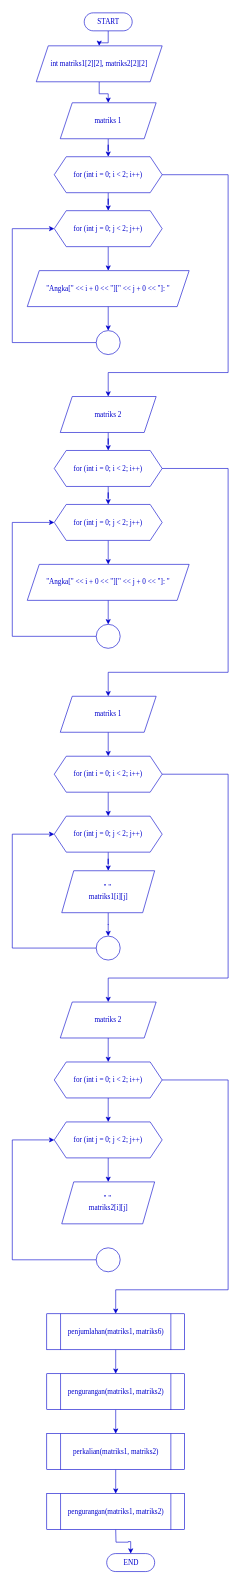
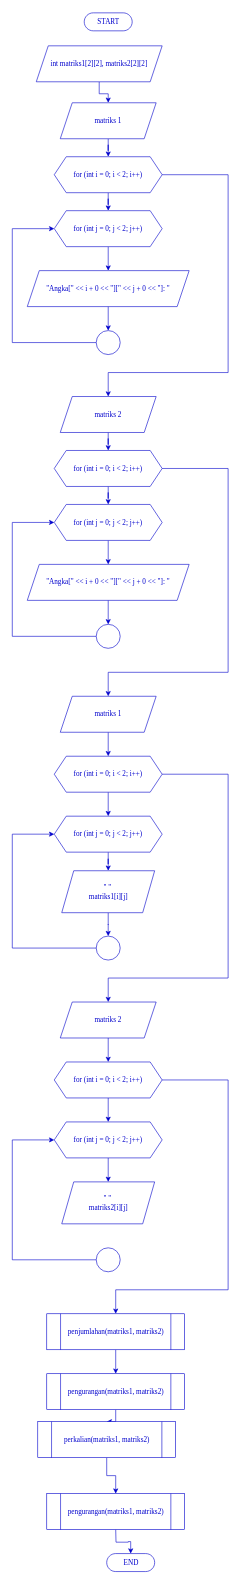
edge "START" -> "int matriks1[2][2], matriks2[2][2]": removed
node "penjumlahan(matriks1, matriks6)": label "penjumlahan(matriks1, matriks6)" -> "penjumlahan(matriks1, matriks2)"
node "perkalian(matriks1, matriks2)": moved (116, 1452) -> (107, 1440)
